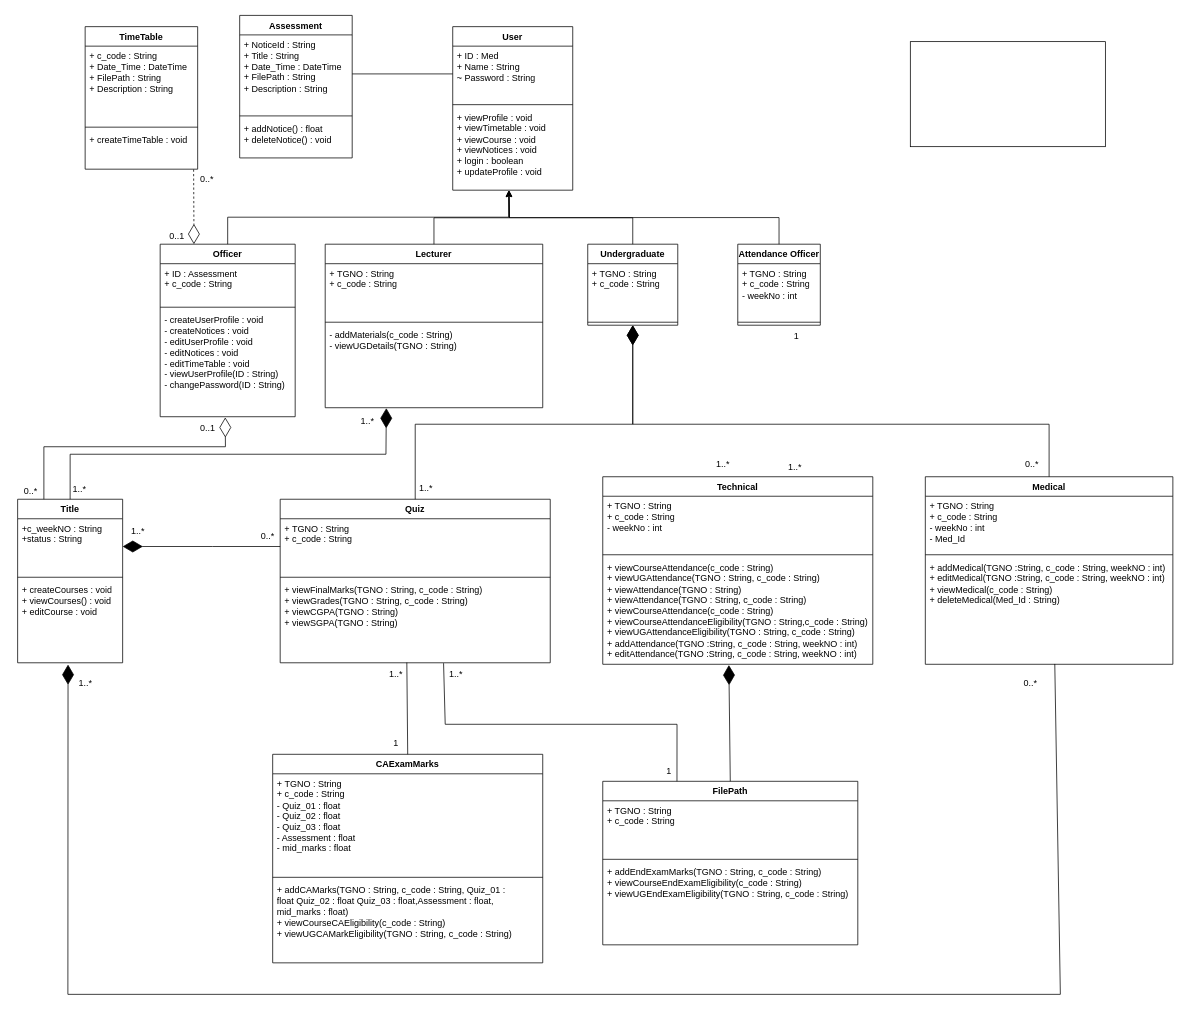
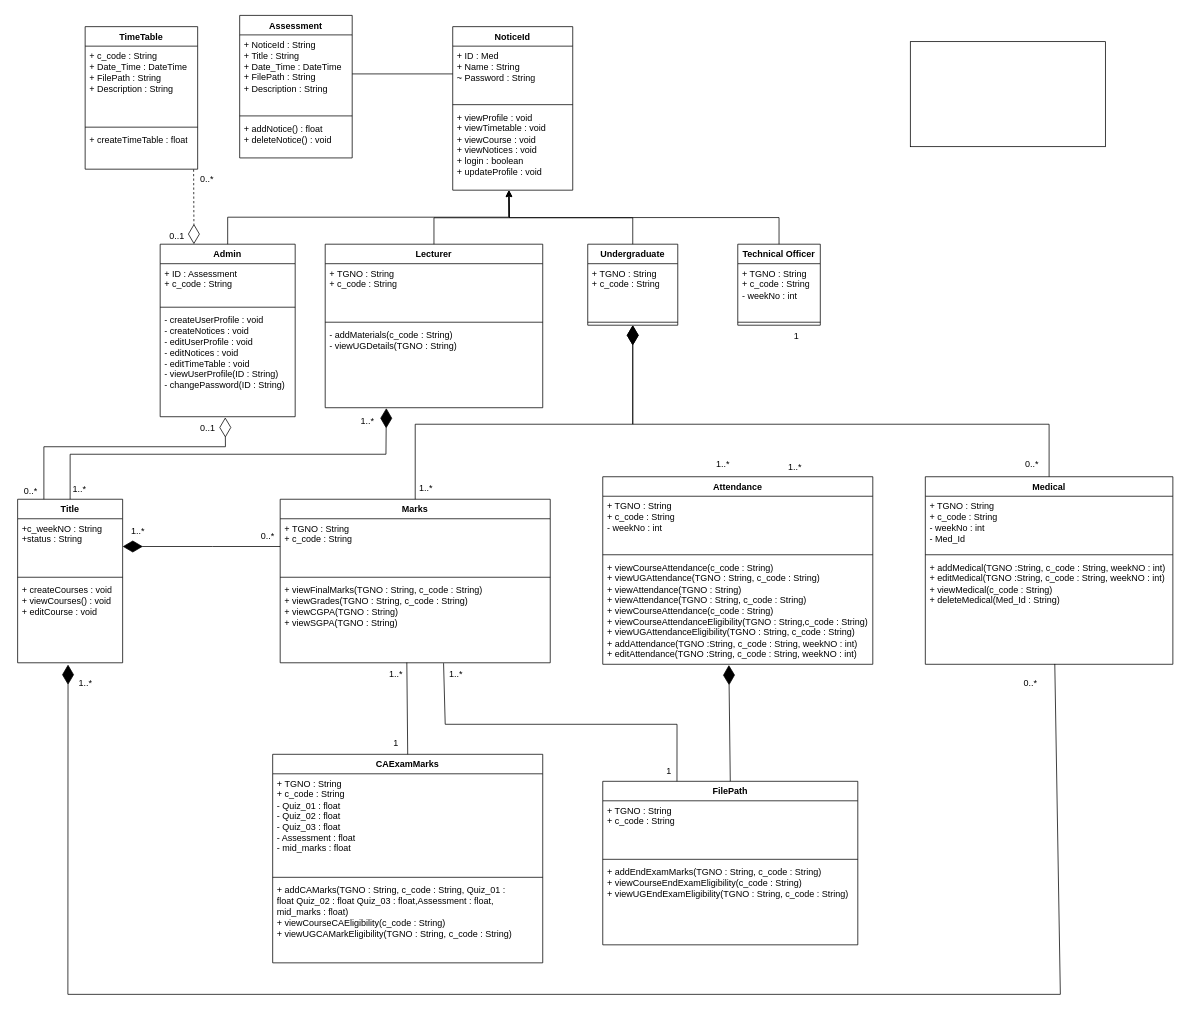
node "User": label "User" -> "NoticeId"
node "+ createTimeTable : void": label "+ createTimeTable : void" -> "+ createTimeTable : float"
node "Officer": label "Officer" -> "Admin"
node "Attendance Officer": label "Attendance Officer" -> "Technical Officer"
node "Technical": label "Technical" -> "Attendance"
node "Quiz": label "Quiz" -> "Marks"
